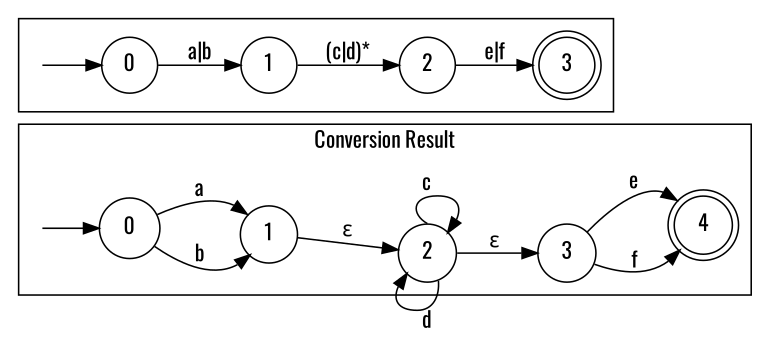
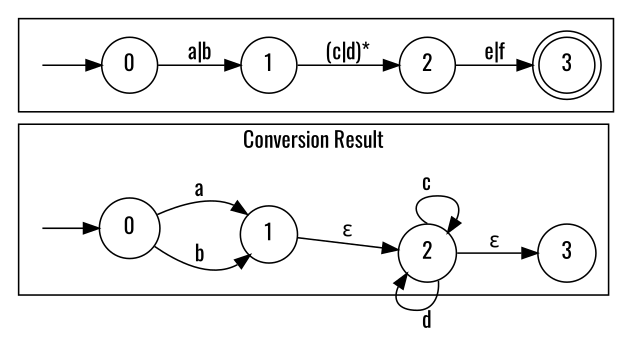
node "4": removed
